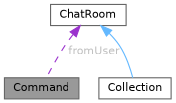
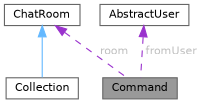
node "AbstractUser": added
edge "Command" -> "ChatRoom": label " fromUser" -> " room"
